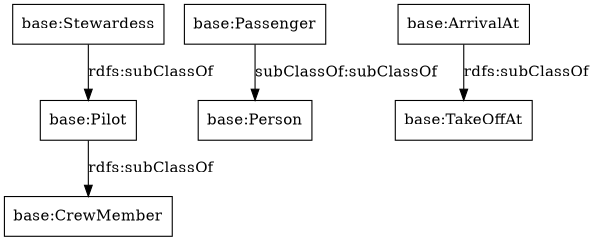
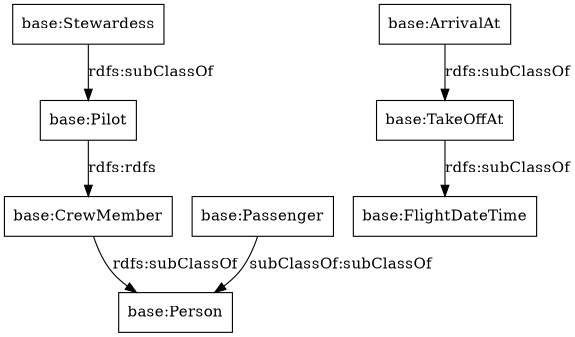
edge "base:Pilot" -> "base:CrewMember": label "rdfs:subClassOf" -> "rdfs:rdfs"
node "base:FlightDateTime": added
edge "base:CrewMember" -> "base:Person": added, label "rdfs:subClassOf"
